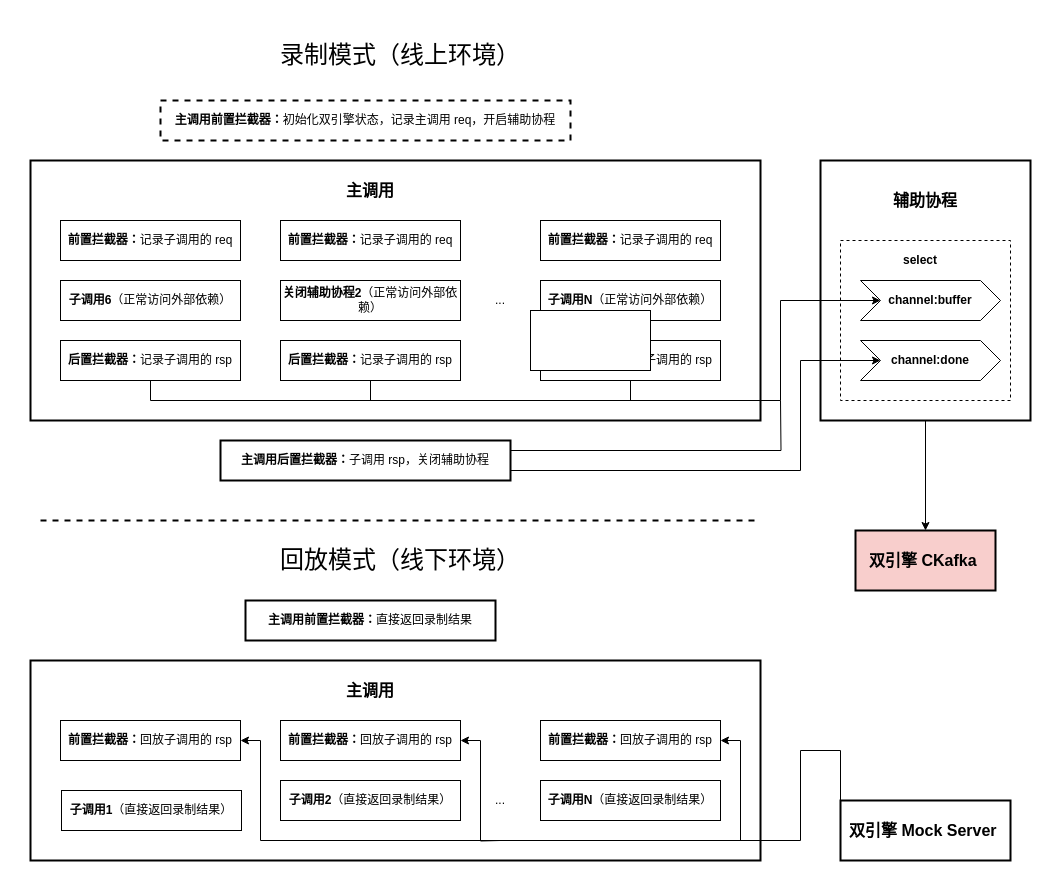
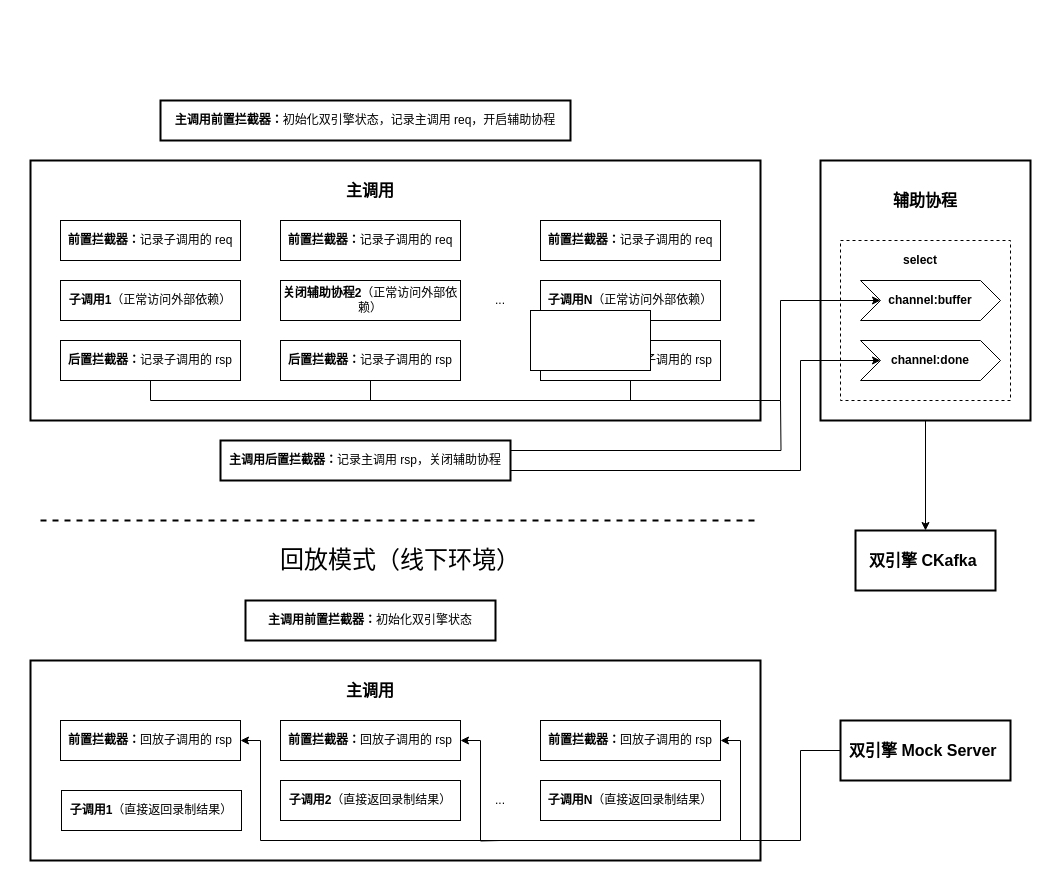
node "录制模式（线上环境）": removed
node "主调用前置拦截器：初始化双引擎状态，记录主调用 req，开启辅助协程": style dashed -> solid
node "子调用6（正常访问外部依赖）": label "子调用6（正常访问外部依赖）" -> "子调用1（正常访问外部依赖）"
node "主调用后置拦截器：子调用 rsp，关闭辅助协程": label "主调用后置拦截器：子调用 rsp，关闭辅助协程" -> "主调用后置拦截器：记录主调用 rsp，关闭辅助协程"
node "双引擎 CKafka": fillcolor #f8cecc -> #ffffff
node "主调用前置拦截器：直接返回录制结果": label "主调用前置拦截器：直接返回录制结果" -> "主调用前置拦截器：初始化双引擎状态"
node "双引擎 Mock Server": moved (926, 831) -> (926, 751)
